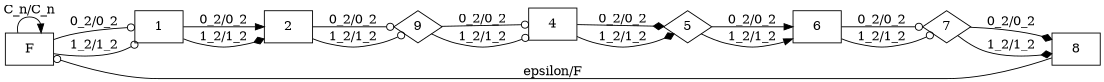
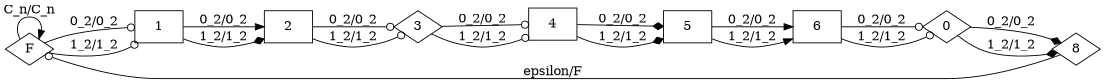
node "9": label "9" -> "3"
node "5": shape diamond -> box
node "7": label "7" -> "0"
node "F": shape box -> diamond
node "8": shape box -> diamond
